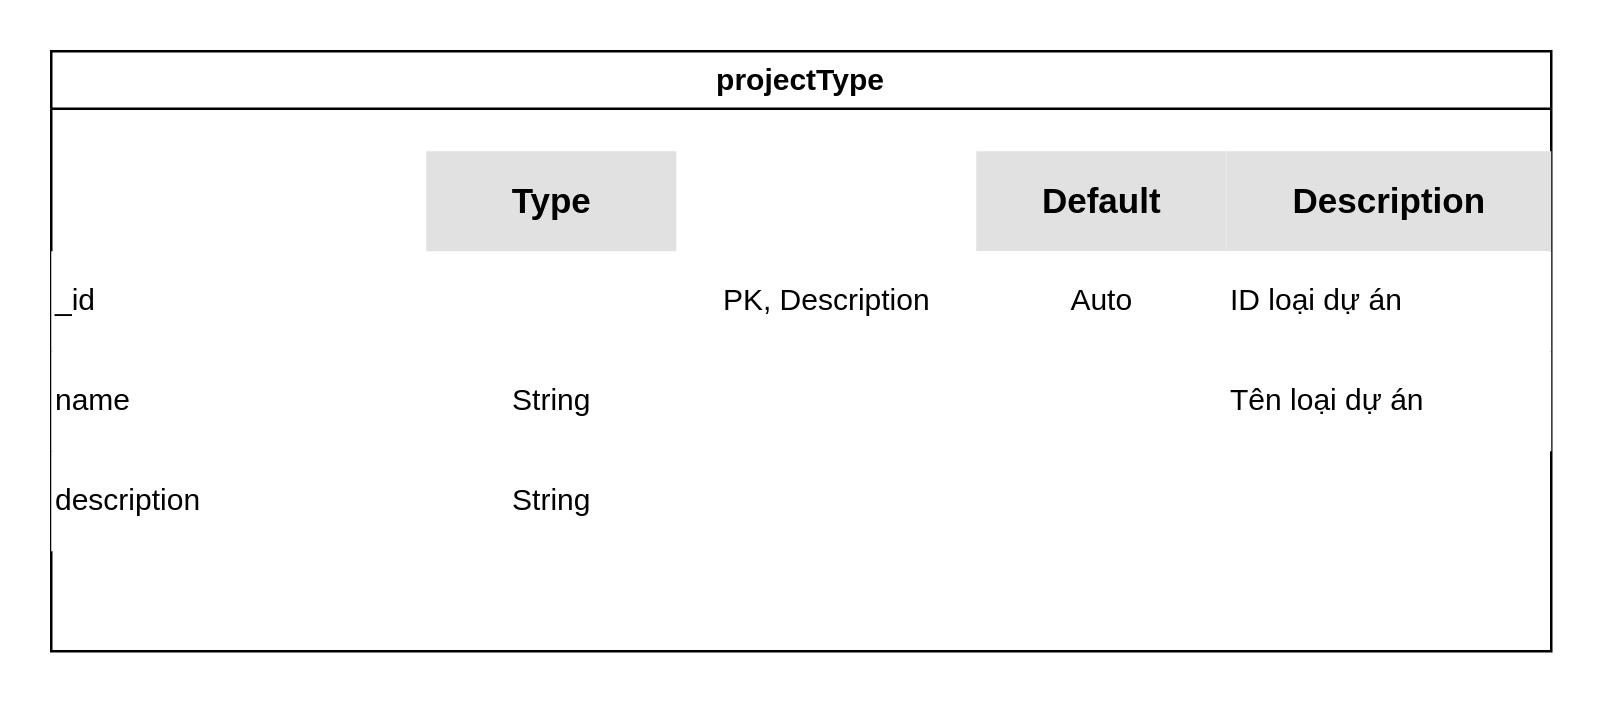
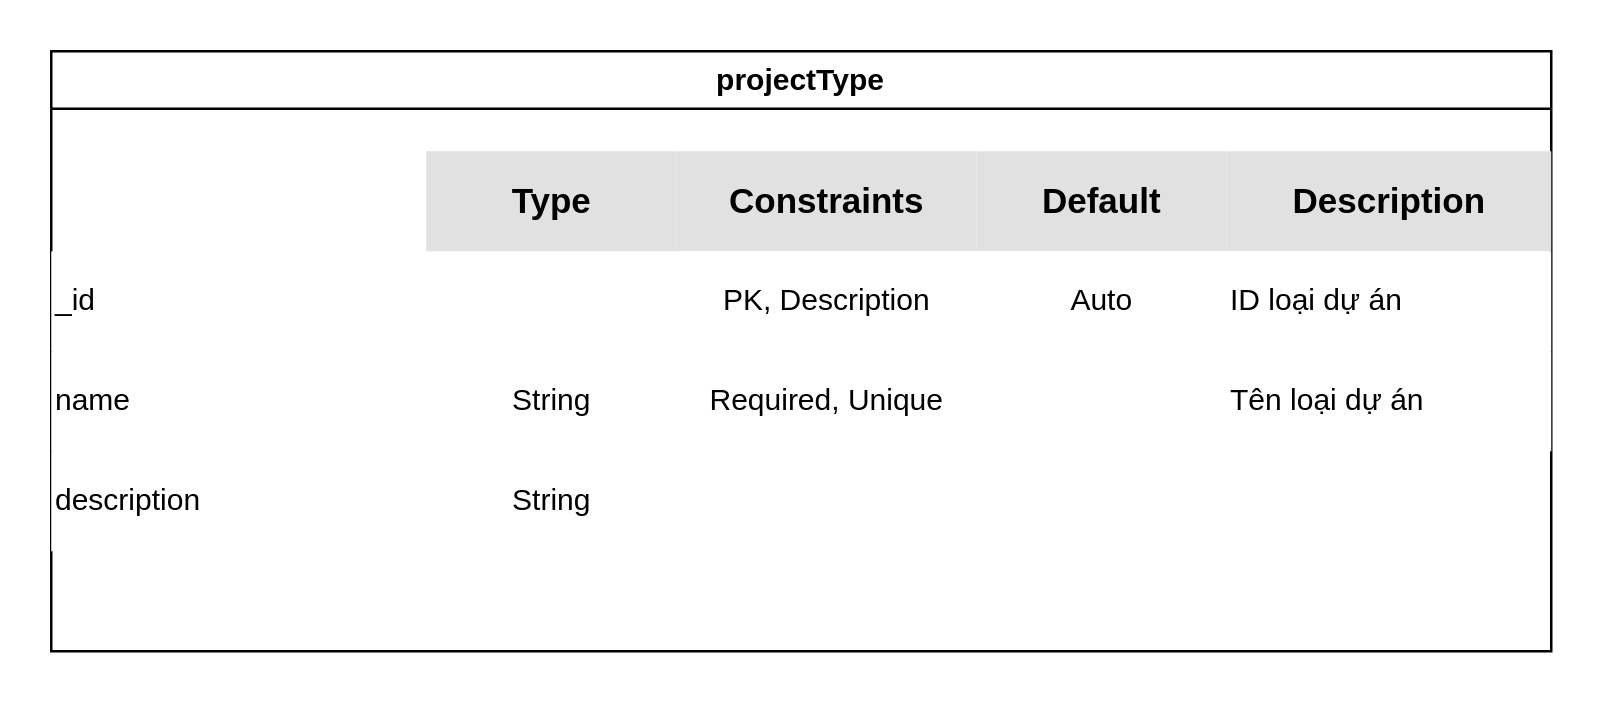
node "Constraints": added
node "Required, Unique": added
